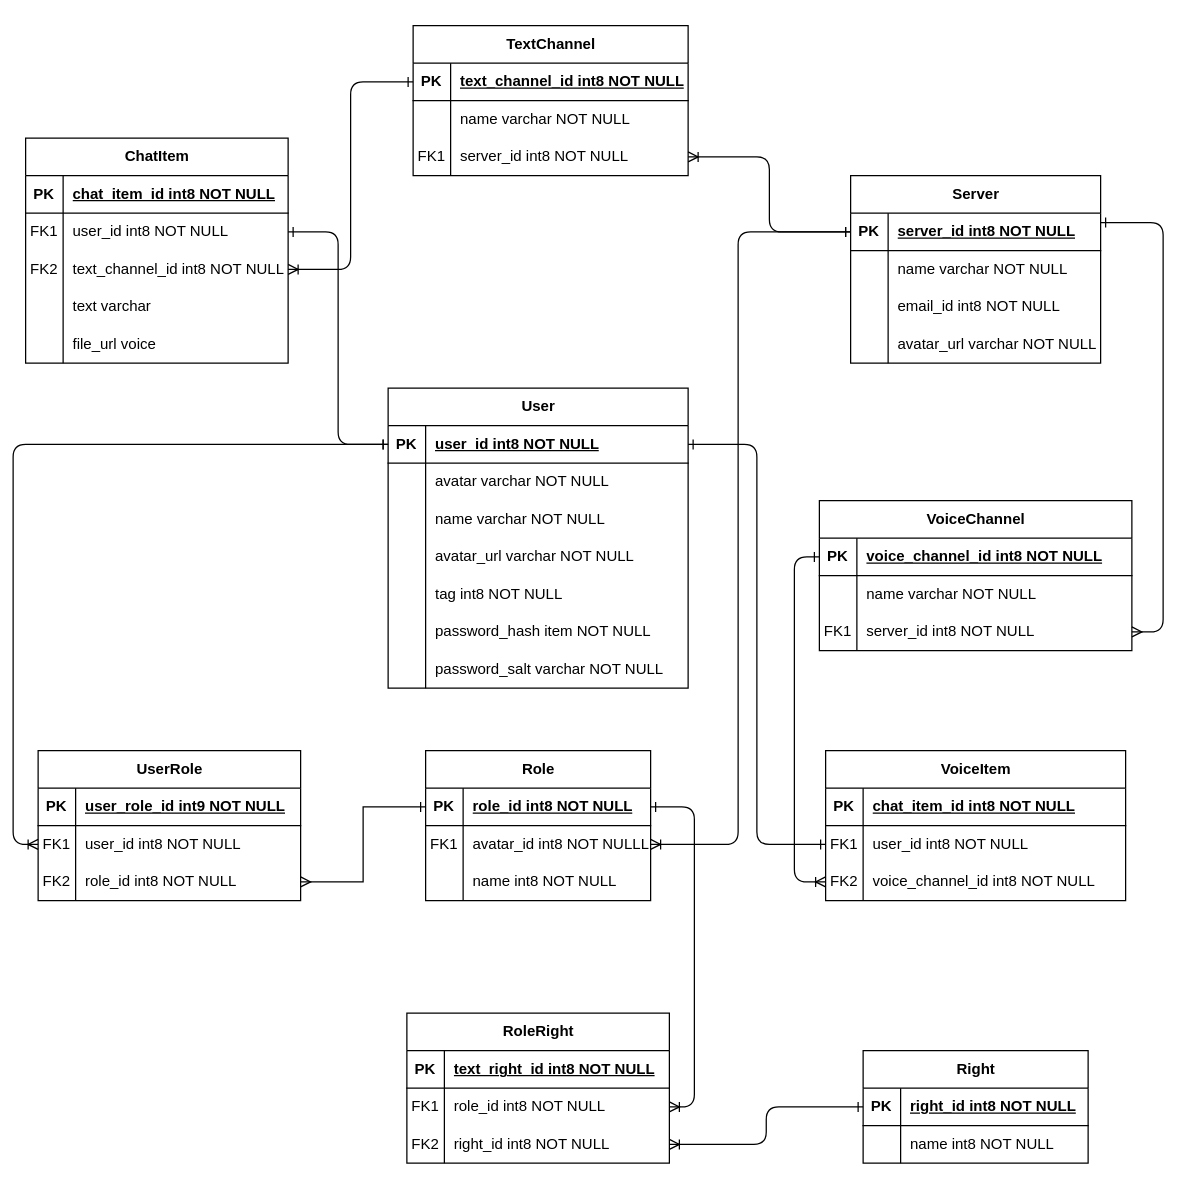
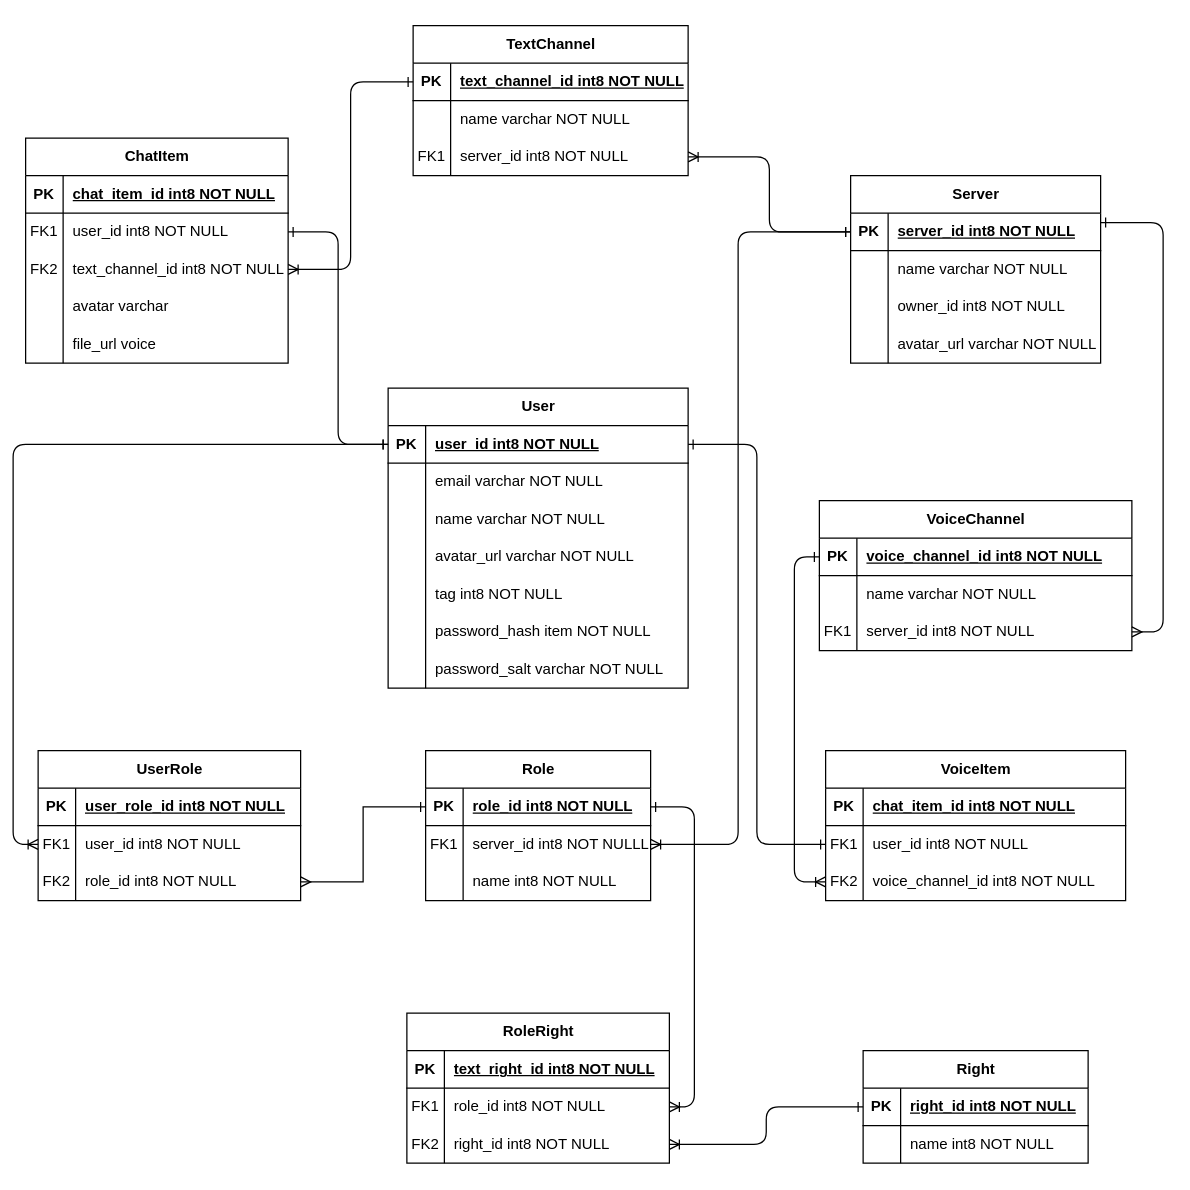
node "text varchar": label "text varchar" -> "avatar varchar"
node "email_id int8 NOT NULL": label "email_id int8 NOT NULL" -> "owner_id int8 NOT NULL"
node "avatar varchar NOT NULL": label "avatar varchar NOT NULL" -> "email varchar NOT NULL"
node "user_role_id int9 NOT NULL": label "user_role_id int9 NOT NULL" -> "user_role_id int8 NOT NULL"
node "avatar_id int8 NOT NULLL": label "avatar_id int8 NOT NULLL" -> "server_id int8 NOT NULLL"
